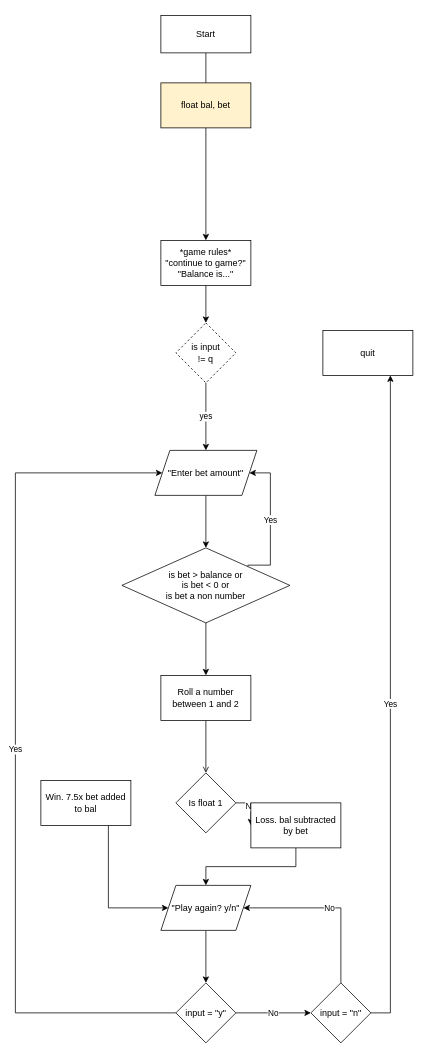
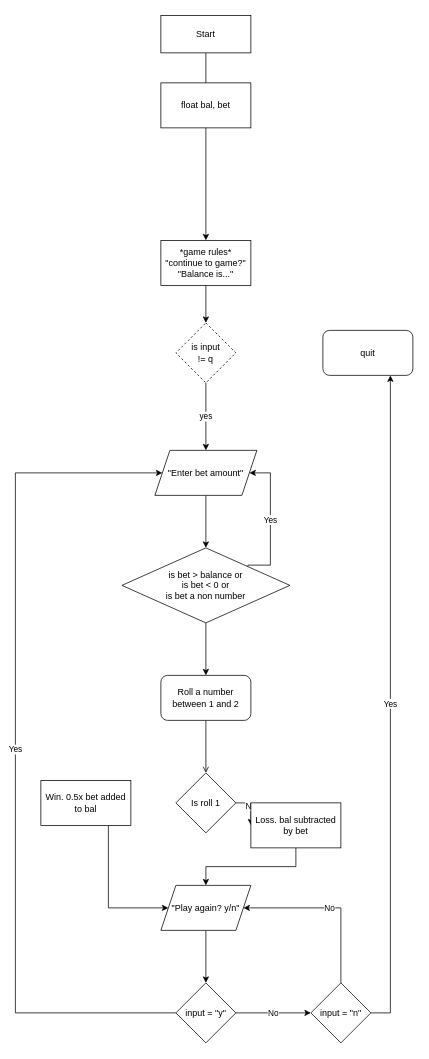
node "float bal, bet": fillcolor #fff2cc -> #ffffff
node "quit": shape rectangle -> rounded rectangle
node "Roll a number between 1 and 2": shape rectangle -> rounded rectangle
node "Win. 7.5x bet added to bal": label "Win. 7.5x bet added to bal" -> "Win. 0.5x bet added to bal"
node "Is float 1": label "Is float 1" -> "Is roll 1"
